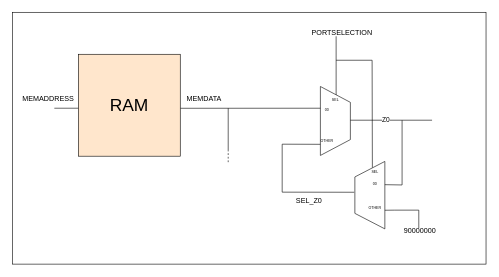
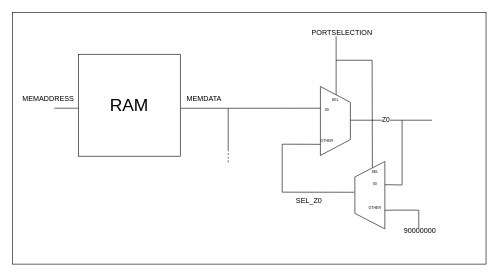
node "RAM": fillcolor #ffe6cc -> #ffffff
